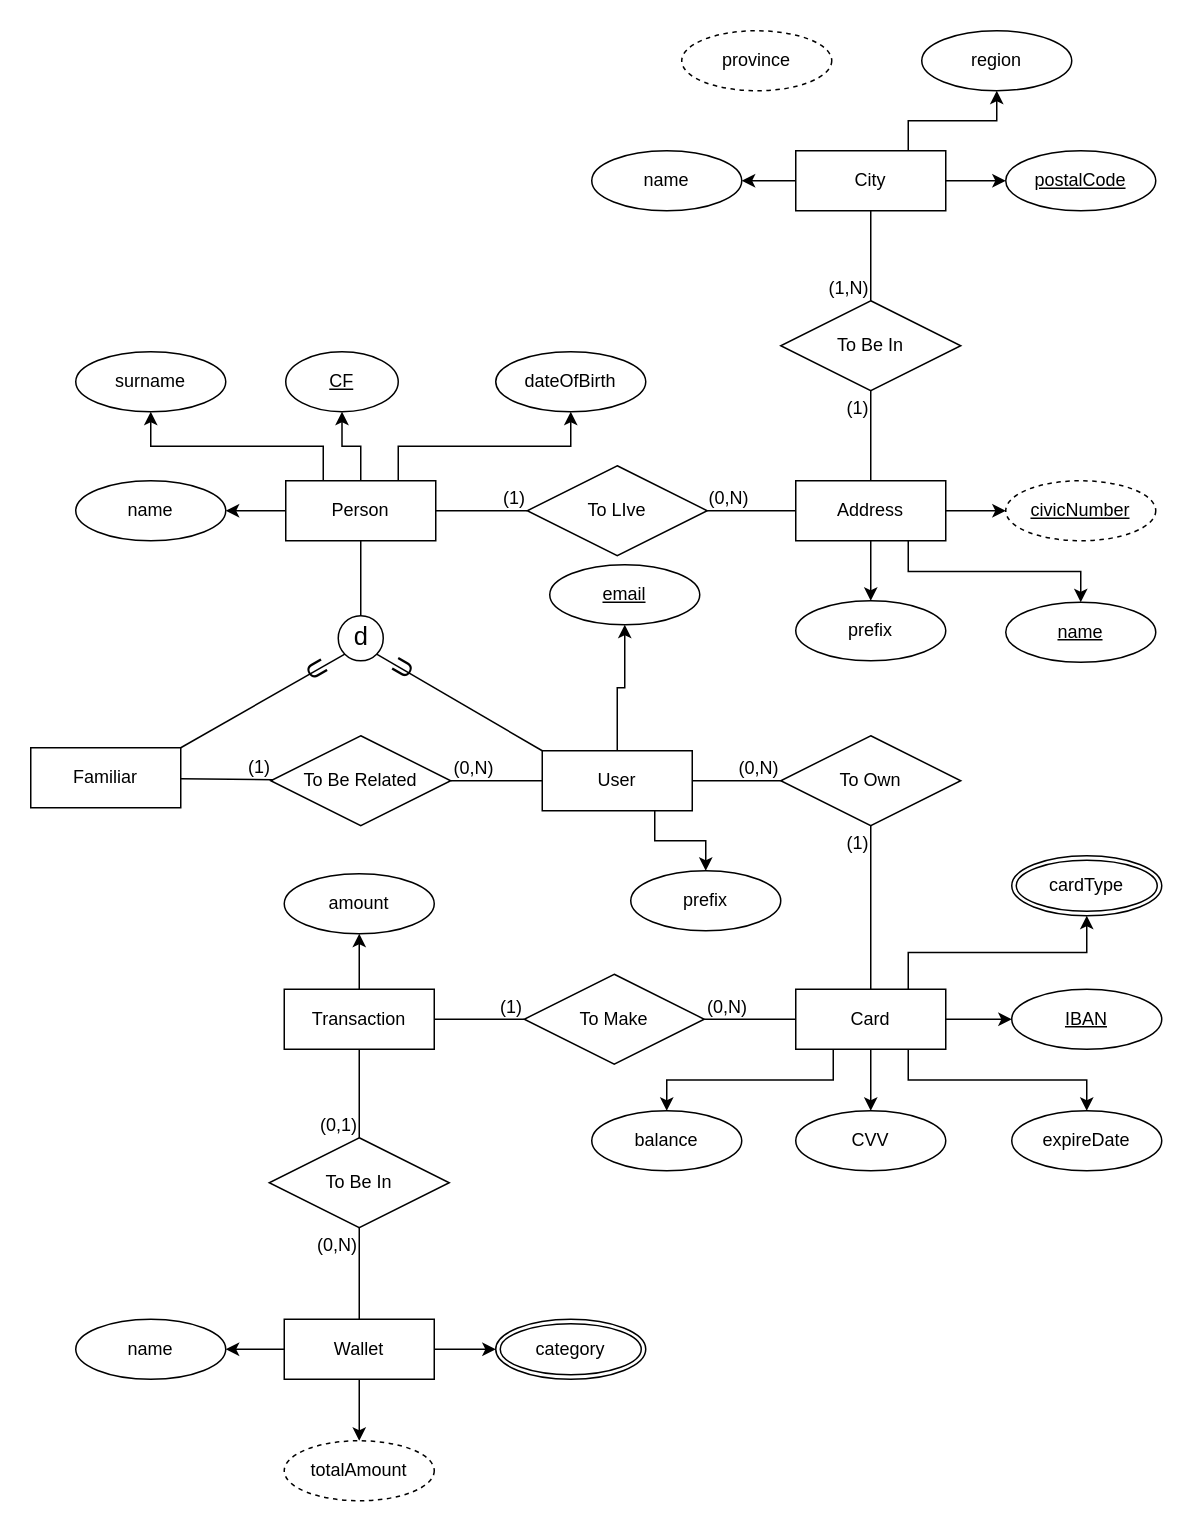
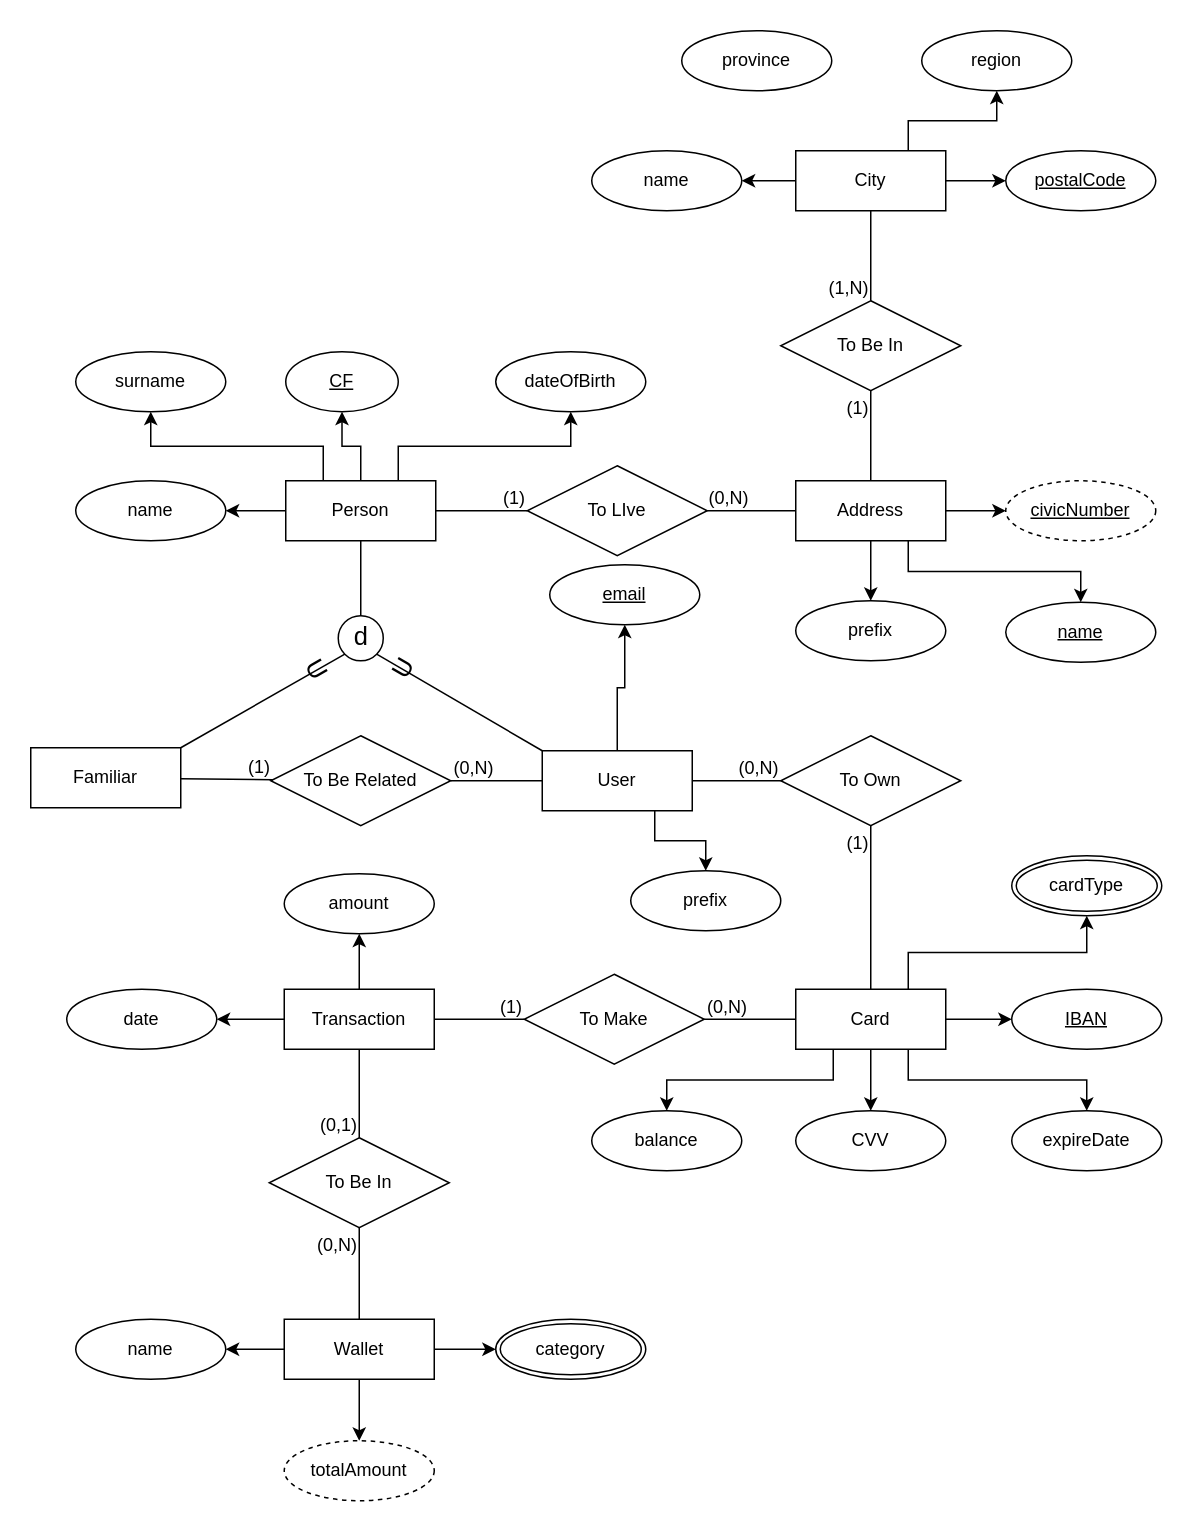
node "province": style dashed -> solid
node "date": added
edge "Transaction" -> "date": added
